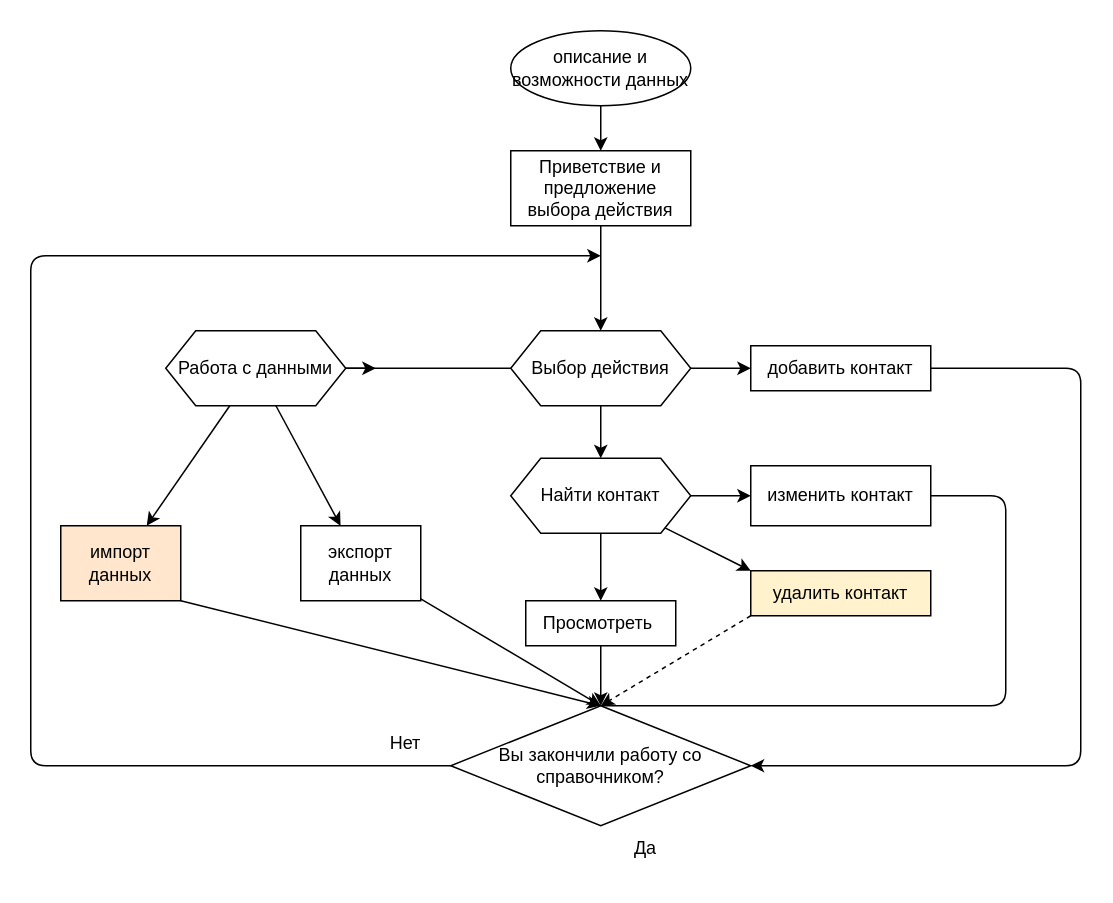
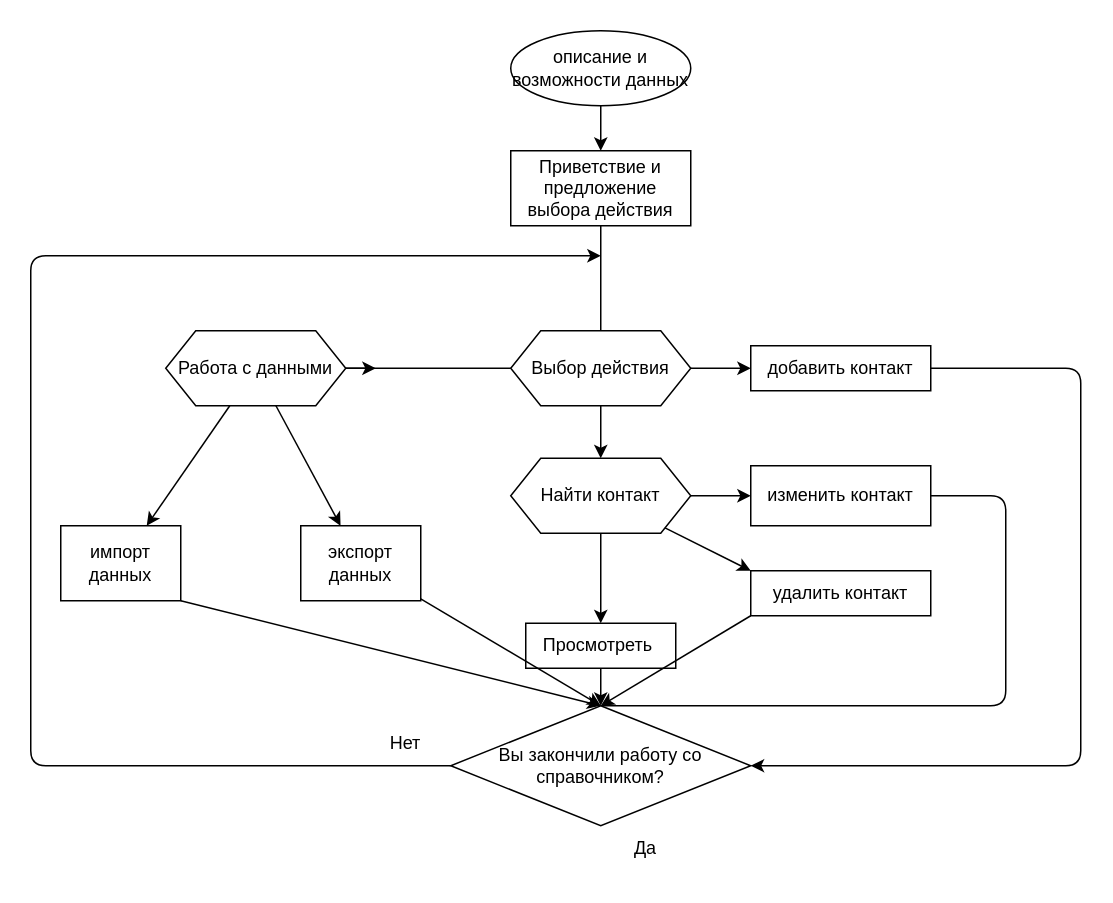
edge "Приветствие и предложение выбора действия" -> "Выбор действия": arrowhead classic -> none
node "импорт данных": fillcolor #ffe6cc -> #ffffff
node "удалить контакт": fillcolor #fff2cc -> #ffffff
node "Просмотреть": moved (601, 623) -> (601, 646)
edge "удалить контакт" -> "Вы закончили работу со справочником?": style dashed -> solid
